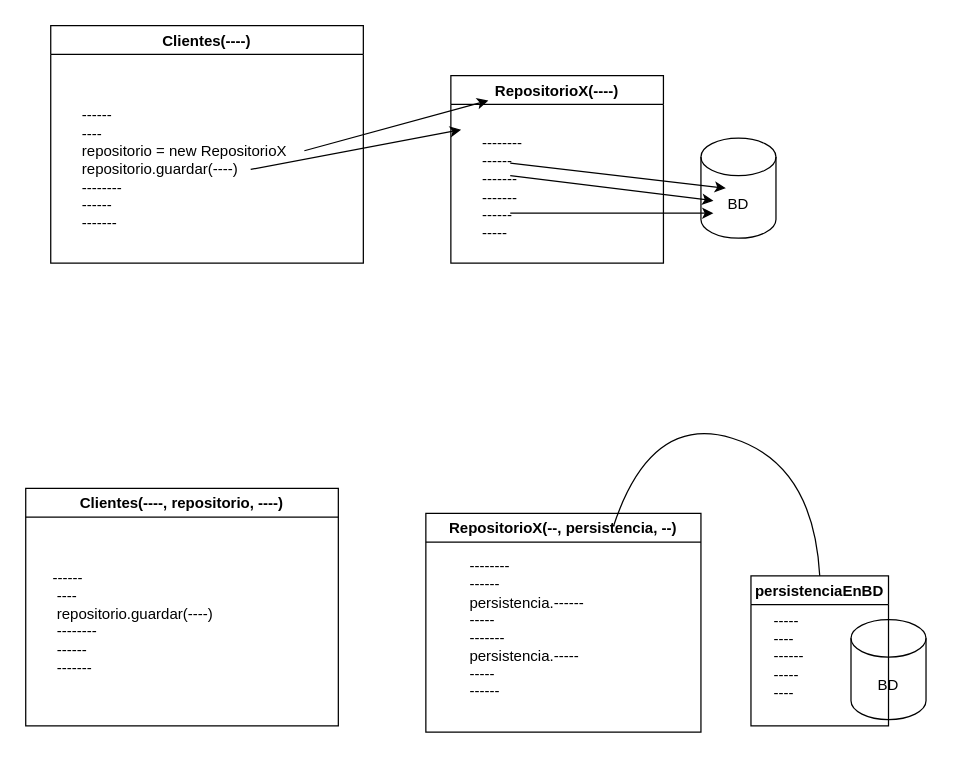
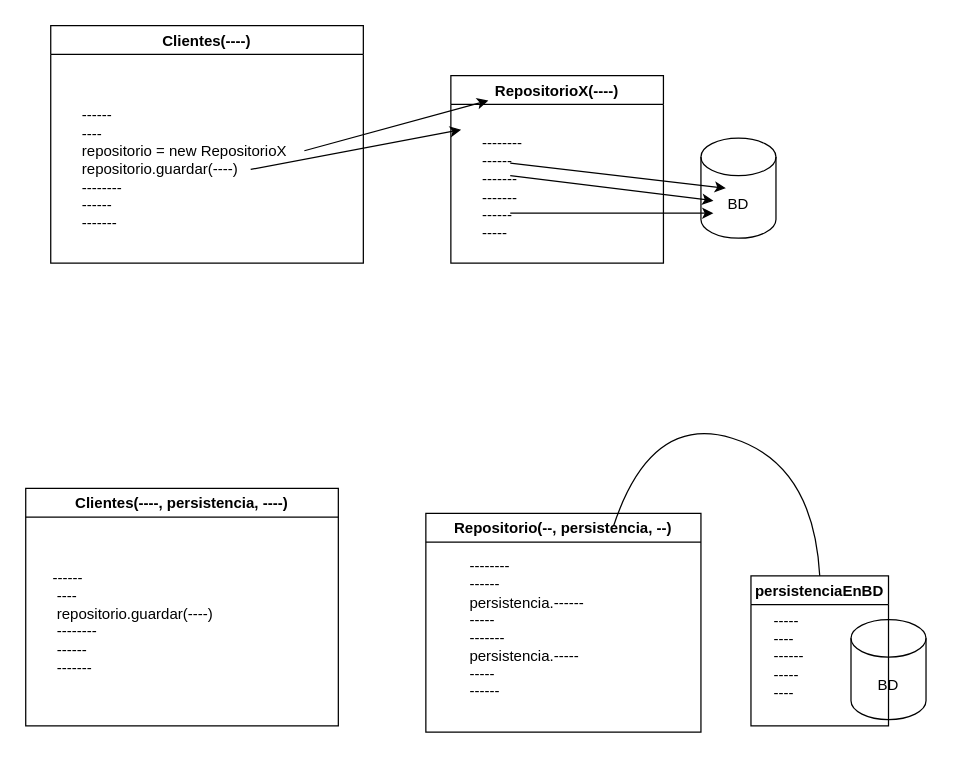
node "Clientes(----, repositorio, ----)": label "Clientes(----, repositorio, ----)" -> "Clientes(----, persistencia, ----)"
node "RepositorioX(--, persistencia, --)": label "RepositorioX(--, persistencia, --)" -> "Repositorio(--, persistencia, --)"
